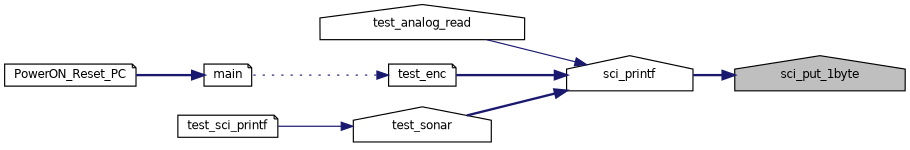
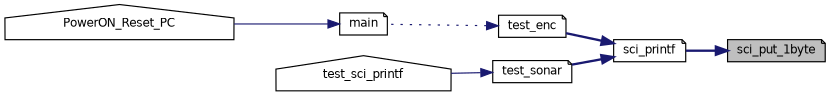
node "test_analog_read": removed
node "PowerON_Reset_PC": shape note -> house
edge "PowerON_Reset_PC" -> "main": style bold -> solid
node "sci_printf": shape house -> note
node "sci_put_1byte": shape house -> note
node "test_sci_printf": shape note -> house
node "test_sonar": shape house -> note
